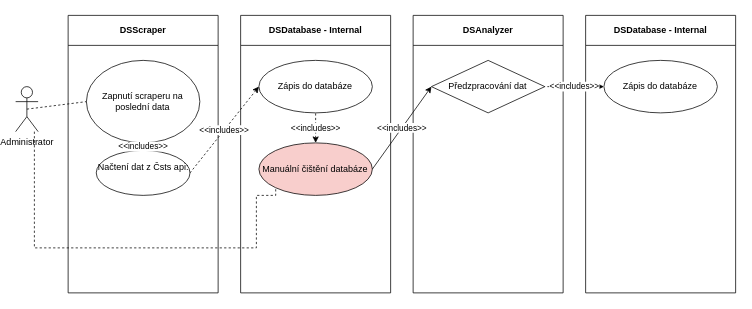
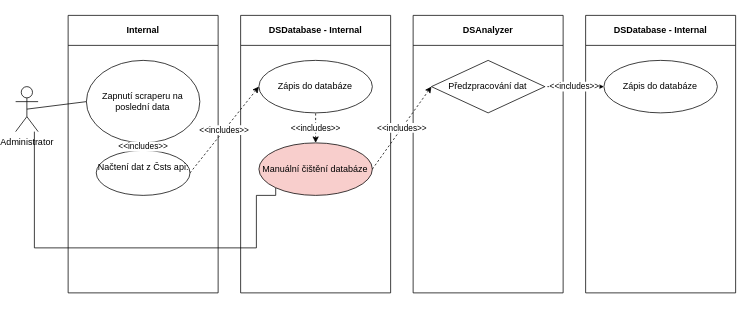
node "DSScraper": label "DSScraper" -> "Internal"
edge "Zapnutí scraperu na poslední data" -- "Administrator": style dashed -> solid
edge "Manuální čištění databáze" -> "Předzpracování dat": style solid -> dashed
edge "Administrator" -- "Manuální čištění databáze": style dashed -> solid
